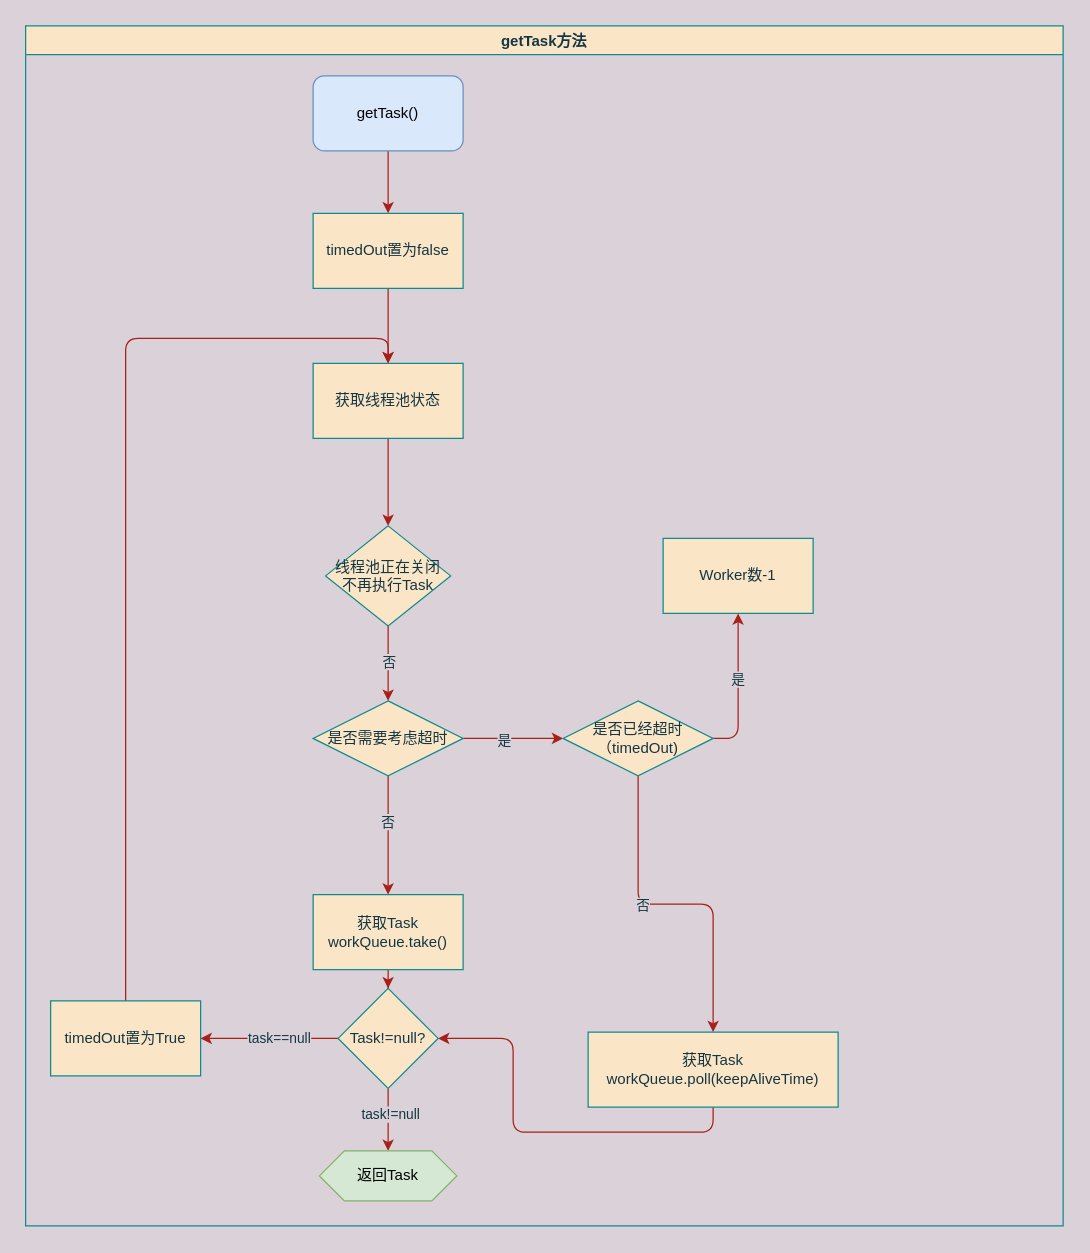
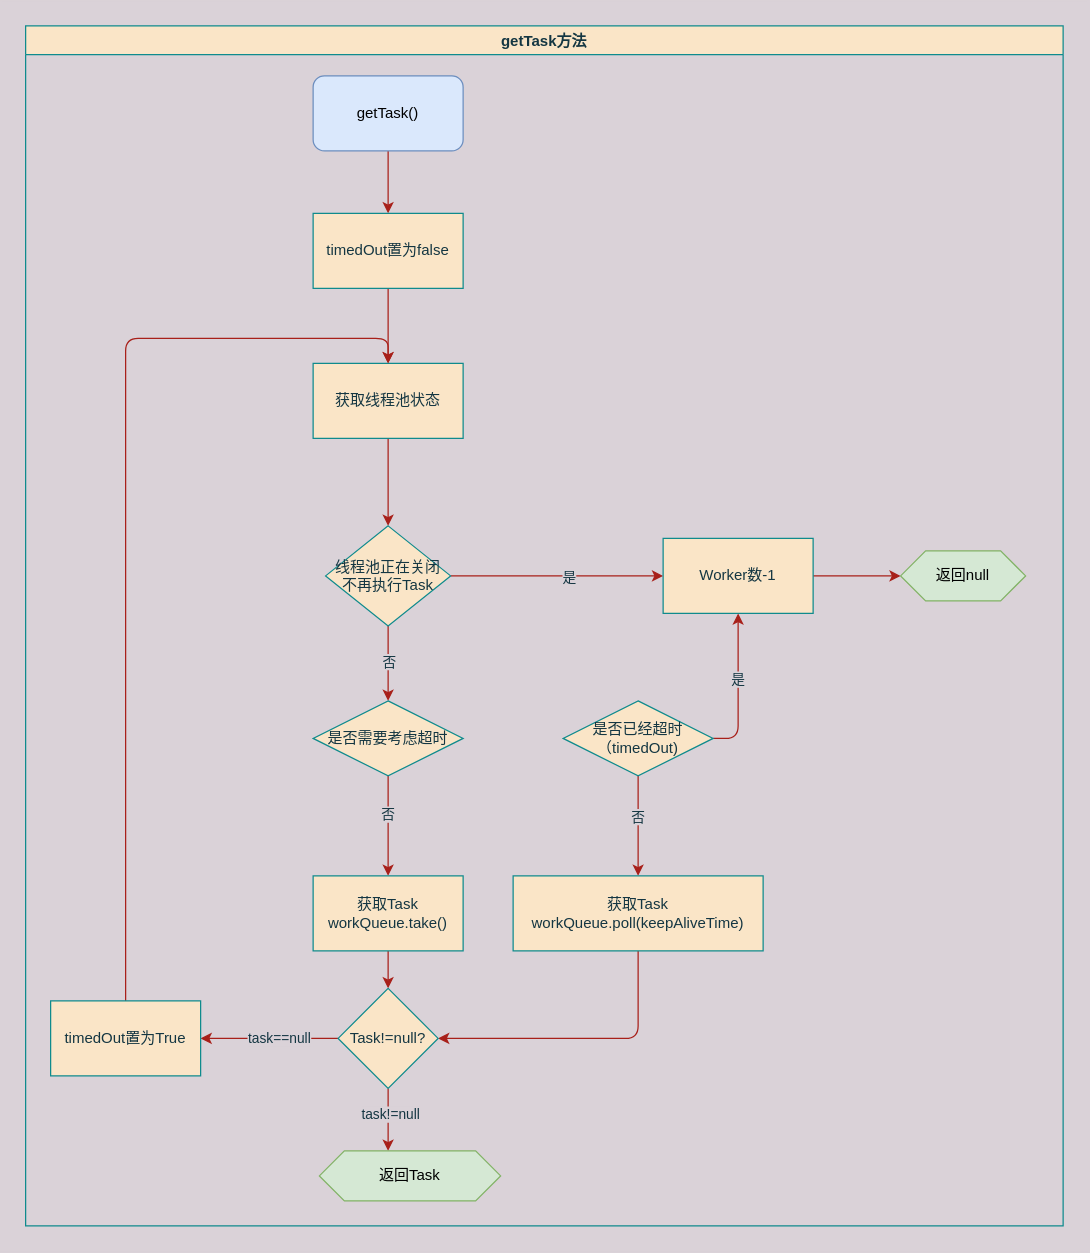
edge "线程池正在关闭 不再执行Task" -> "Worker数-1": added, label "是"
edge "Worker数-1" -> "返回null": added
node "返回null": added
edge "是否需要考虑超时" -> "是否已经超时 （timedOut)": removed, label "是"
node "获取Task workQueue.take()": moved (388, 932) -> (388, 913)
node "获取Task workQueue.poll(keepAliveTime)": moved (713, 1069) -> (638, 913)
node "返回Task": size 138x50 -> 181x50
